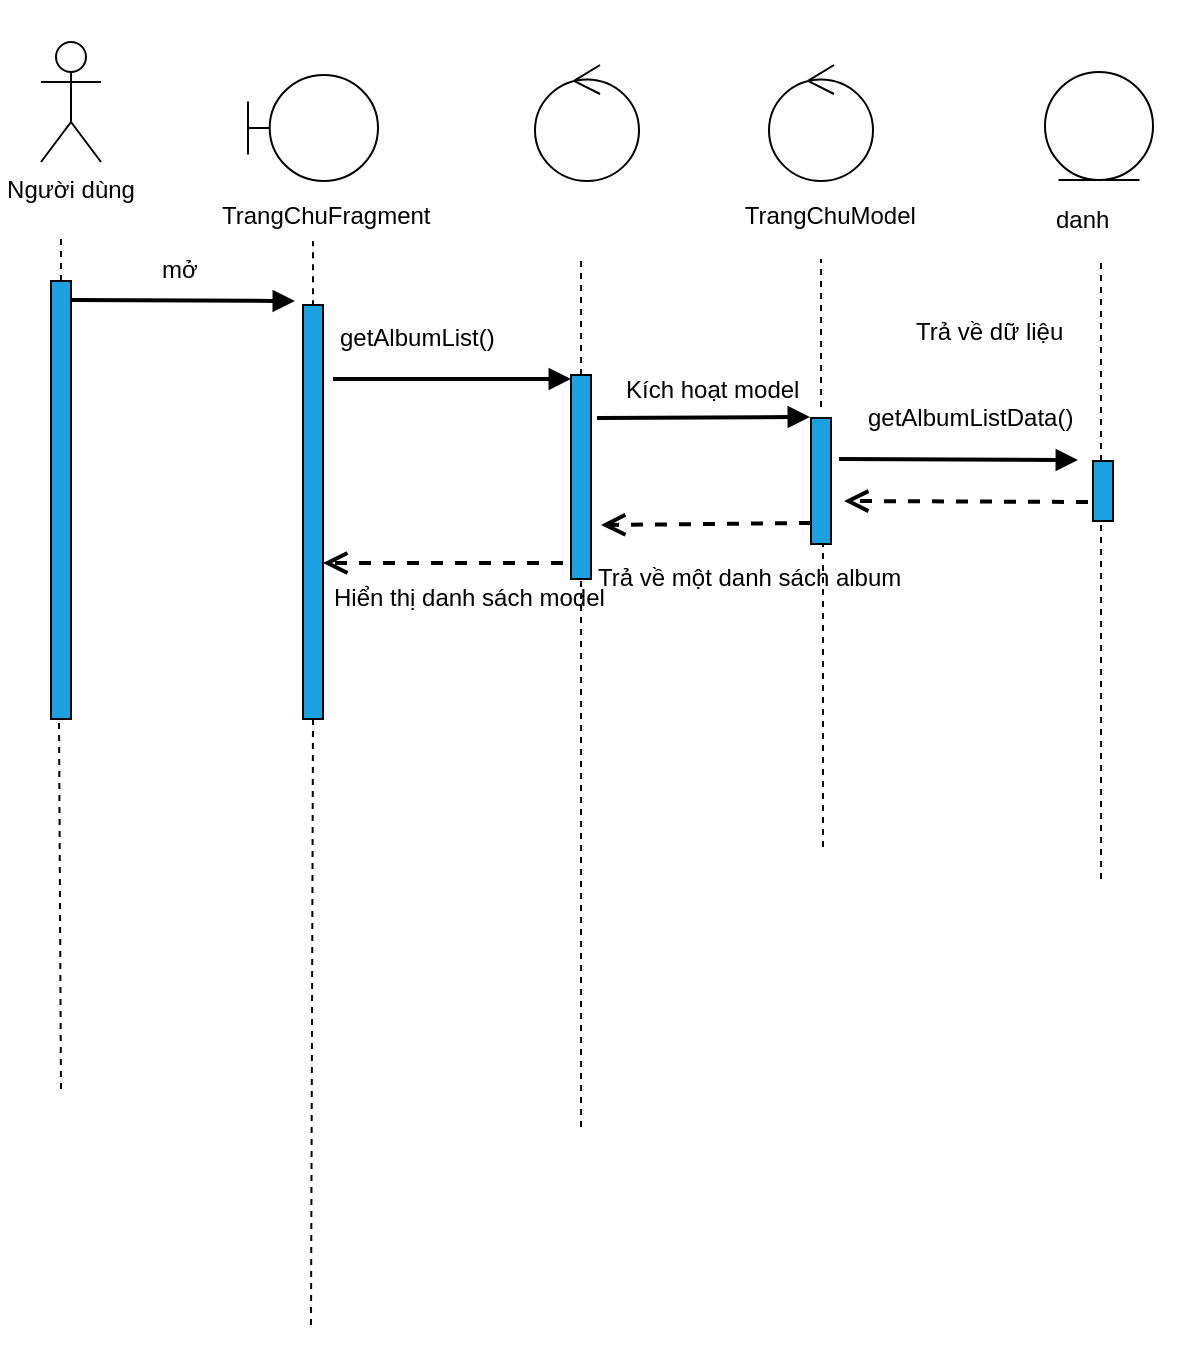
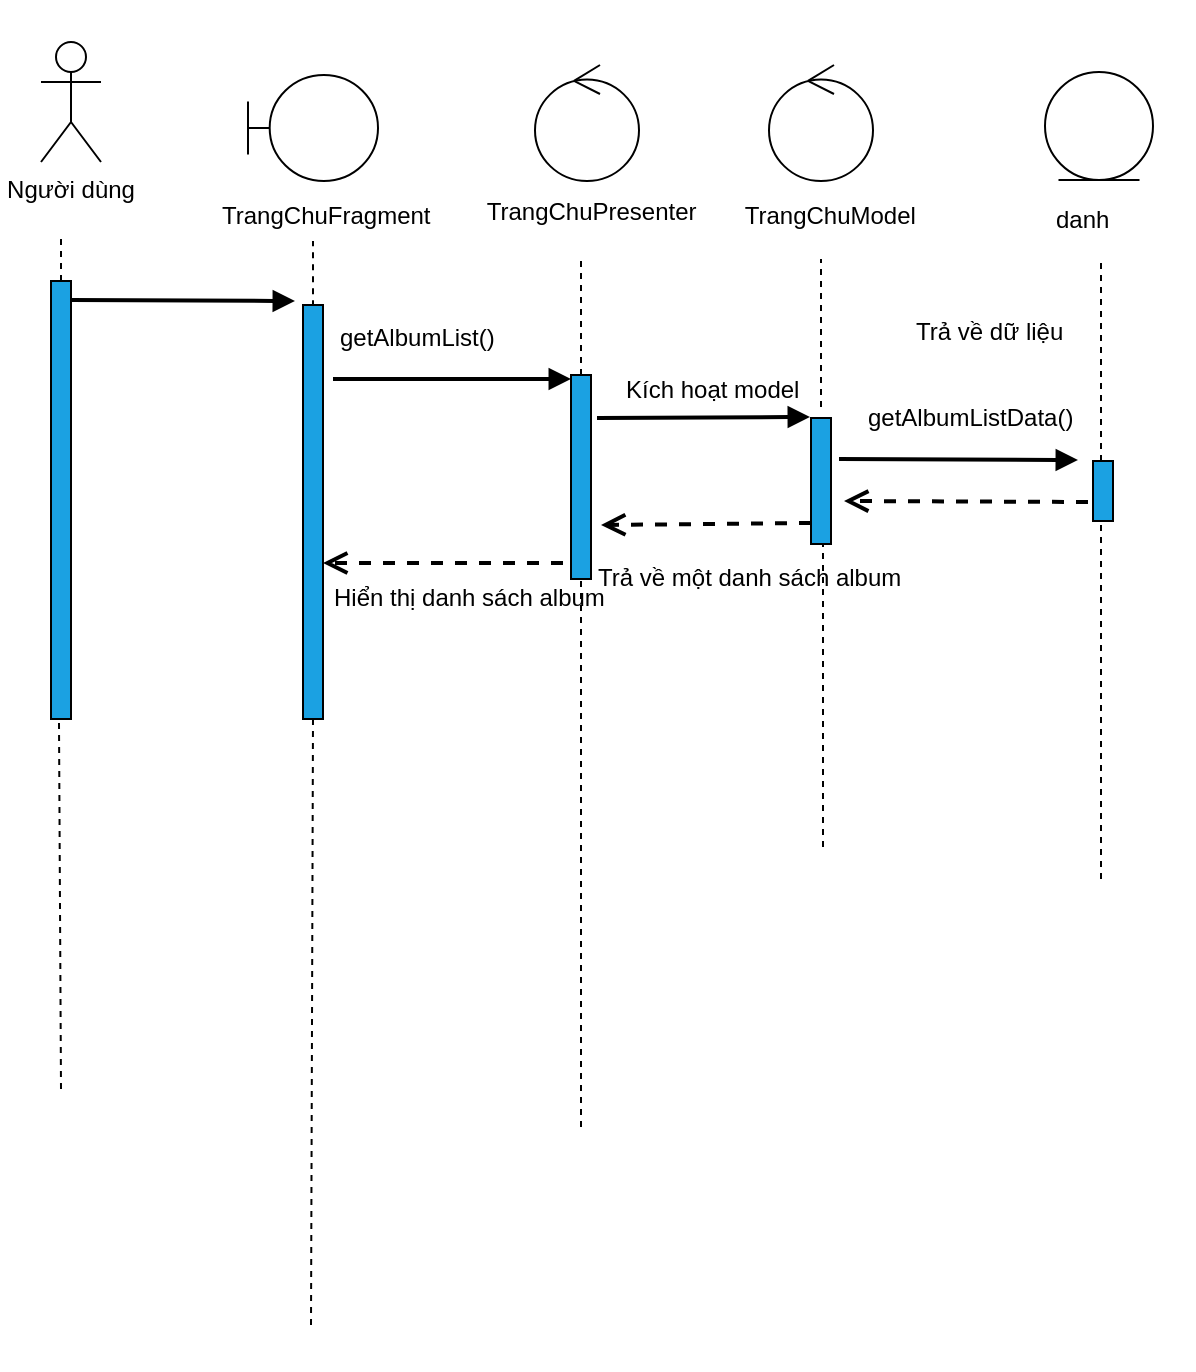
node "TrangChuPresenter": added
node "mở": removed
node "Hiển thị danh sách model": label "Hiển thị danh sách model" -> "Hiển thị danh sách album"
